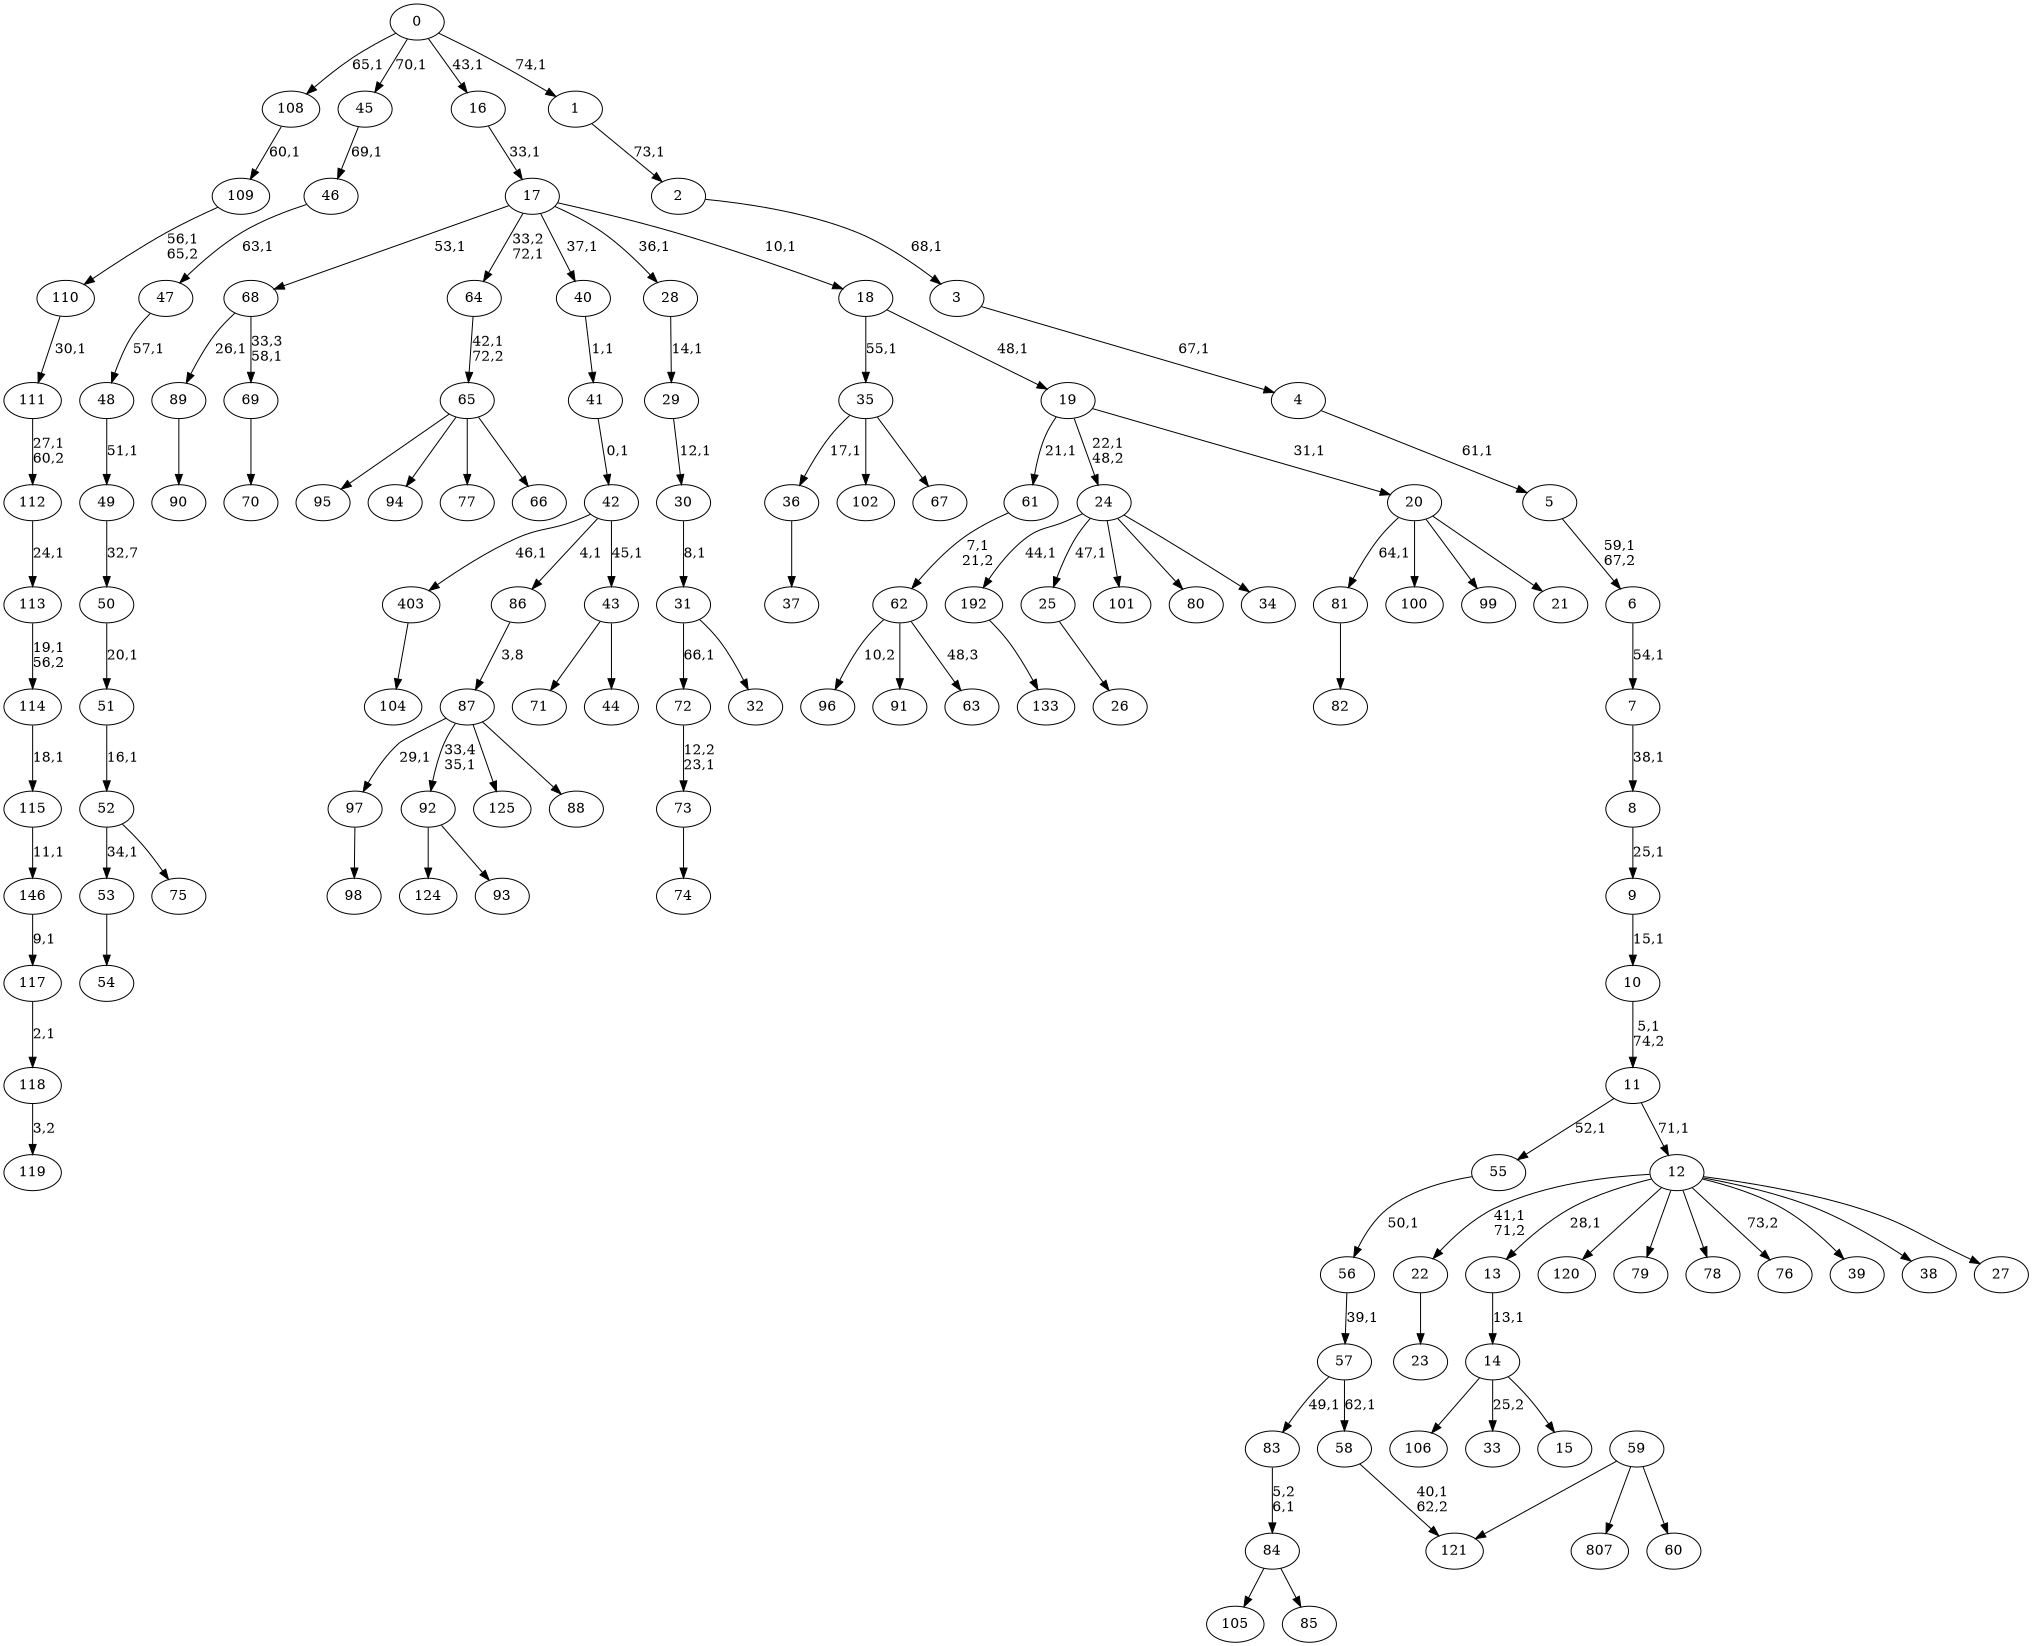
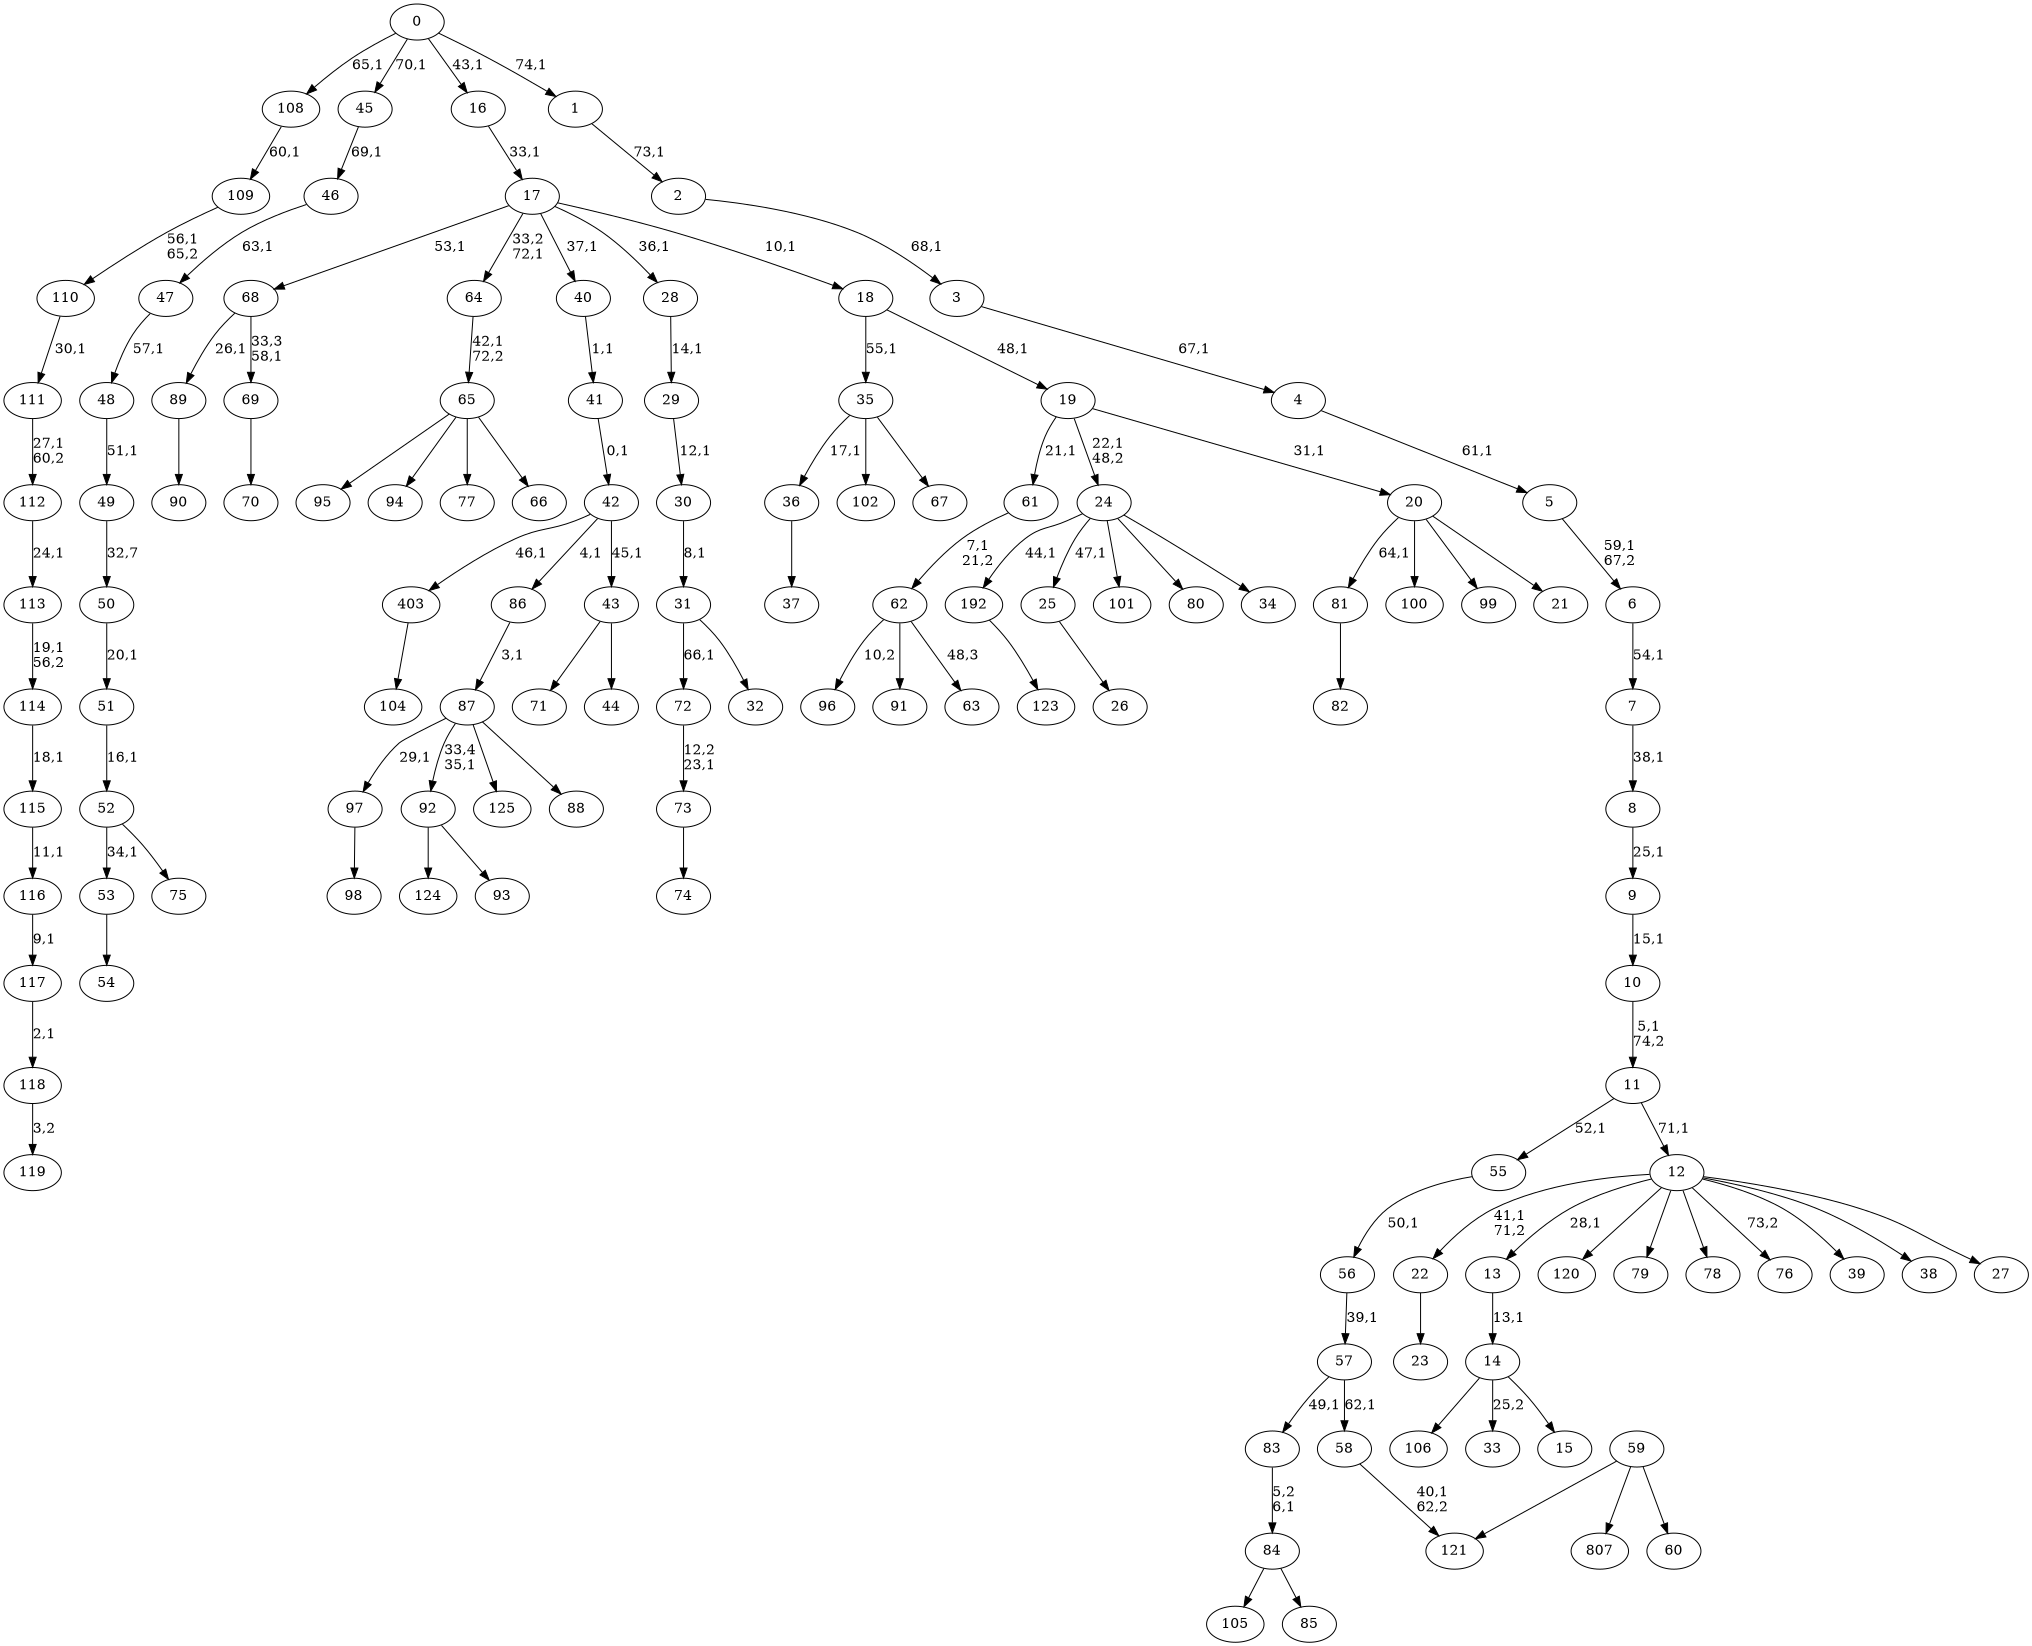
edge "86" -> "87": label "3,8" -> "3,1"
node "133": label "133" -> "123"
node "146": label "146" -> "116"
